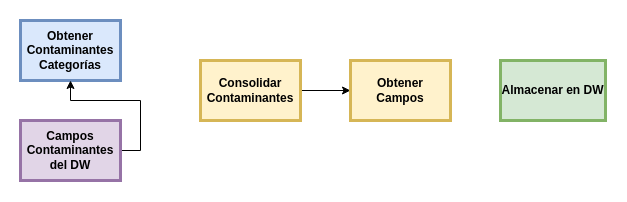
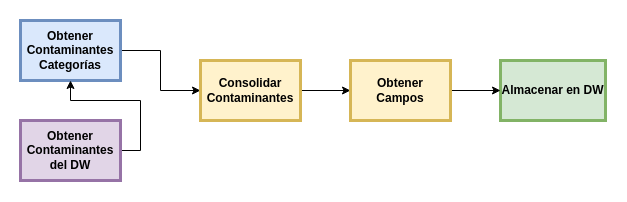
edge "Obtener Contaminantes Categorías" -> "Consolidar Contaminantes": added
edge "Obtener Campos" -> "Almacenar en DW": added
node "Campos Contaminantes del DW": label "Campos Contaminantes del DW" -> "Obtener Contaminantes del DW"
